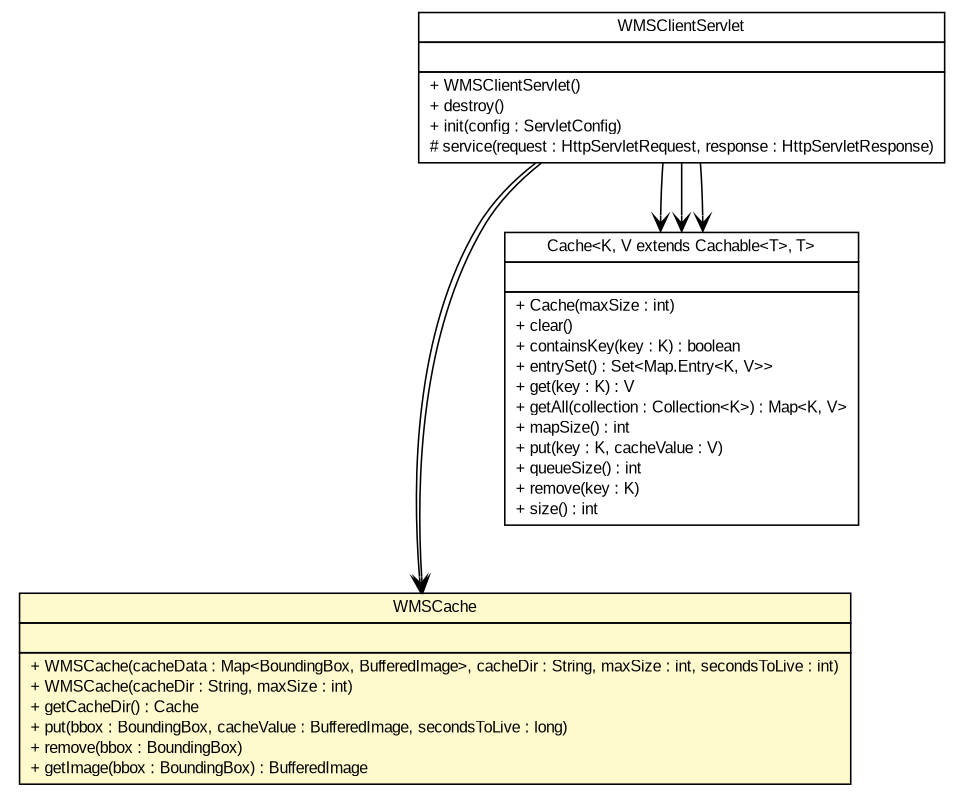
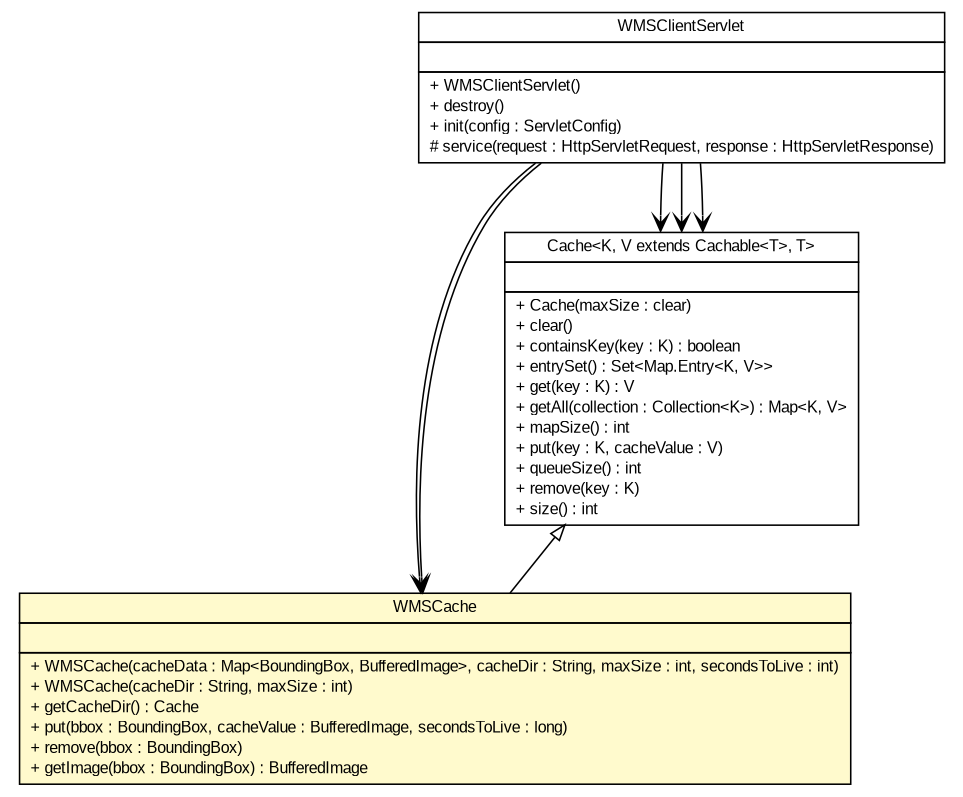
node "Cache<K, V extends Cachable<T>, T>": text "+ Cache(maxSize : int)" -> "+ Cache(maxSize : clear)"
edge "WMSCache" -> "Cache<K, V extends Cachable<T>, T>": added
